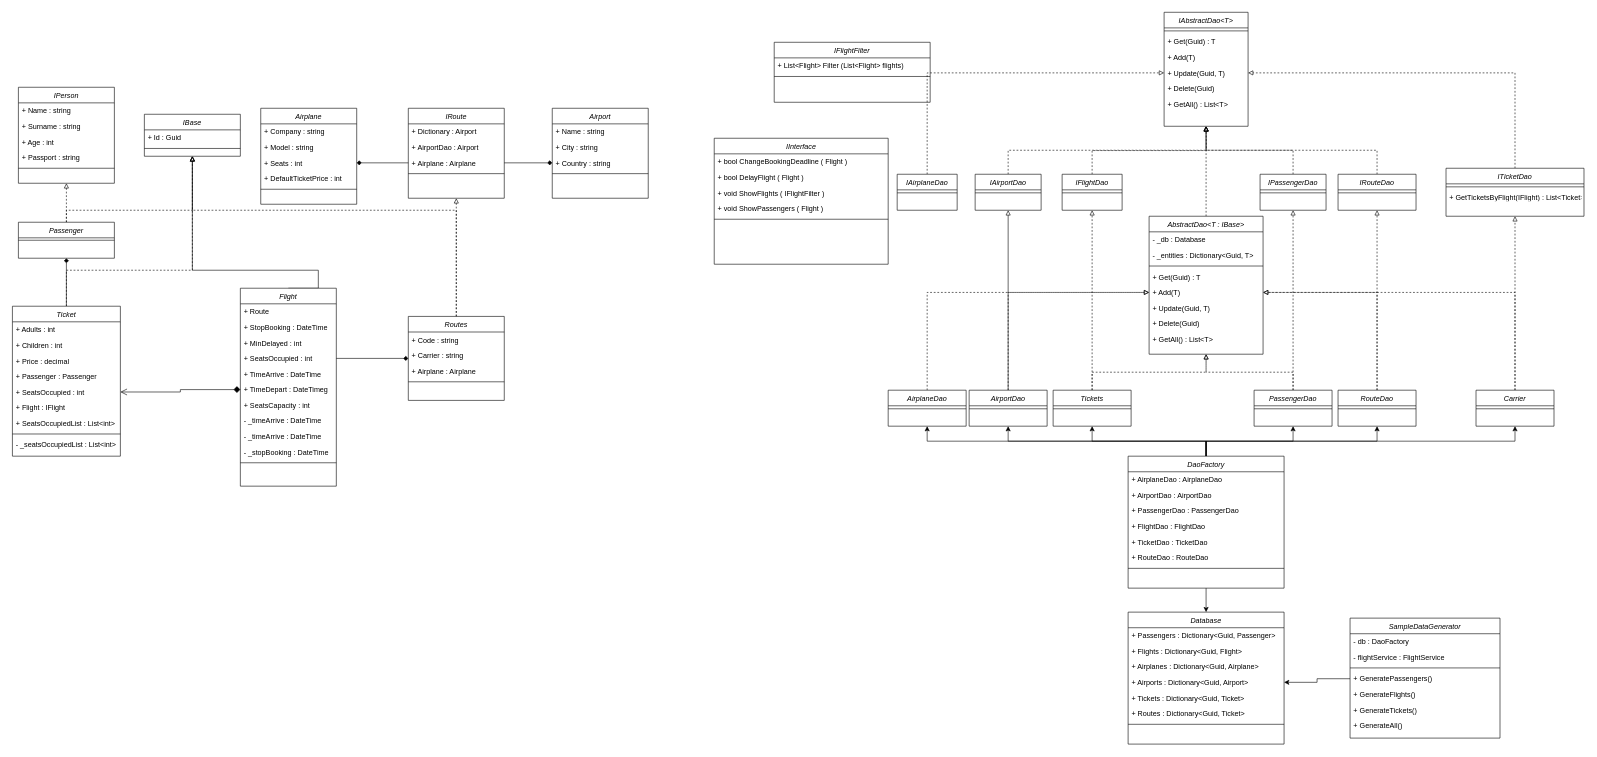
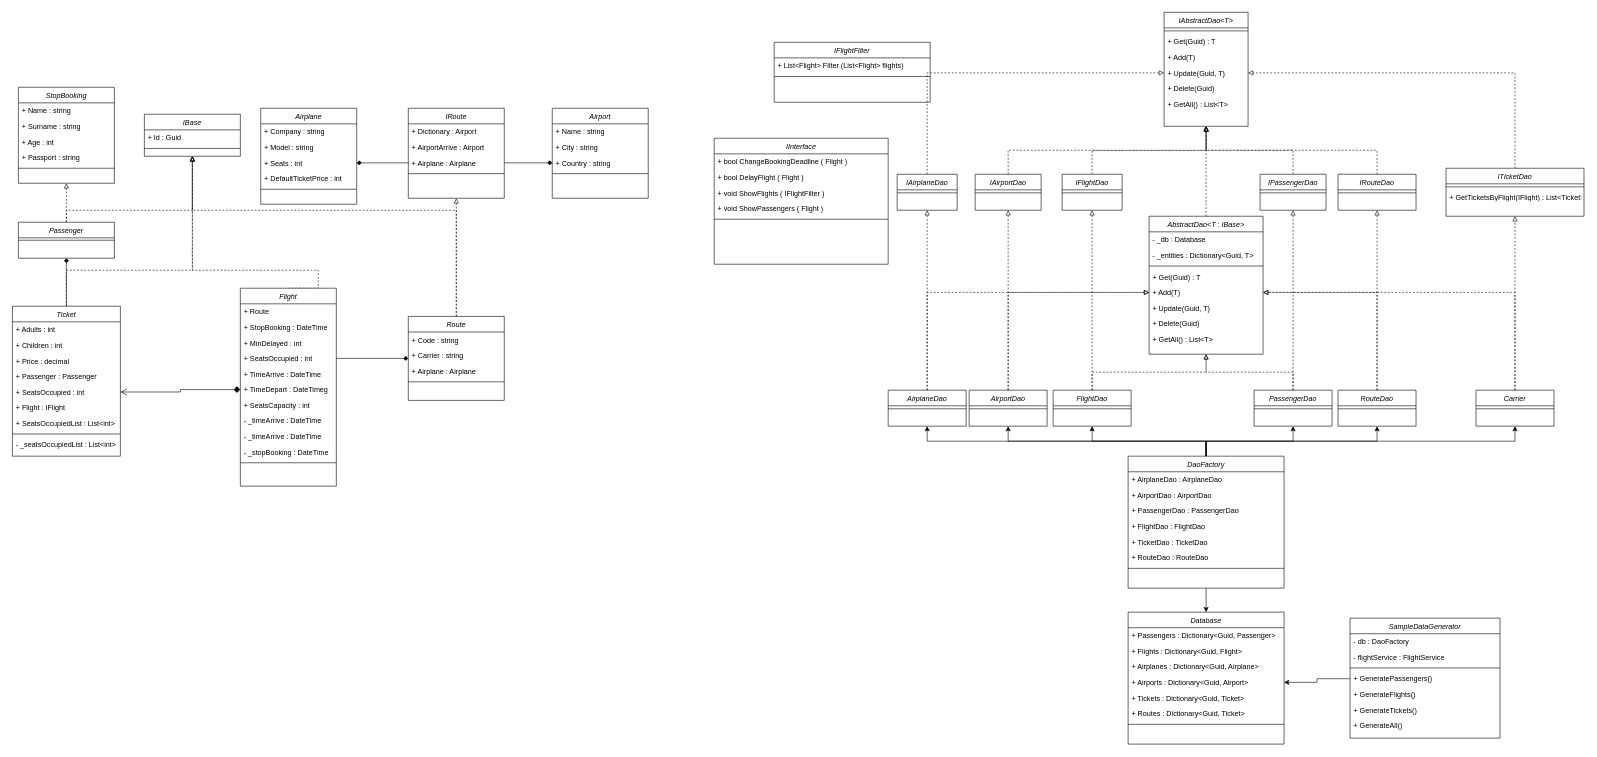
node "IPerson": label "IPerson" -> "StopBooking"
node "+ AirportDao : Airport": label "+ AirportDao : Airport" -> "+ AirportArrive : Airport"
edge "AirplaneDao" -> "IAirplaneDao": added
edge "AirportDao" -> "IAirportDao": style solid -> dashed
edge "Flight" -> "IBase": style solid -> dashed
node "Routes": label "Routes" -> "Route"
node "Tickets": label "Tickets" -> "FlightDao"
